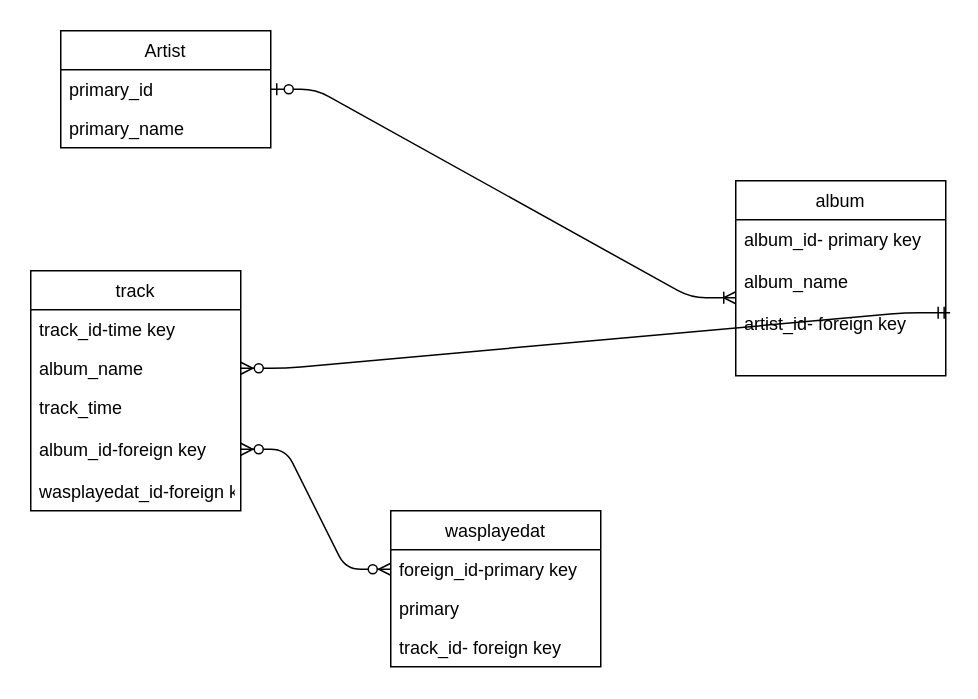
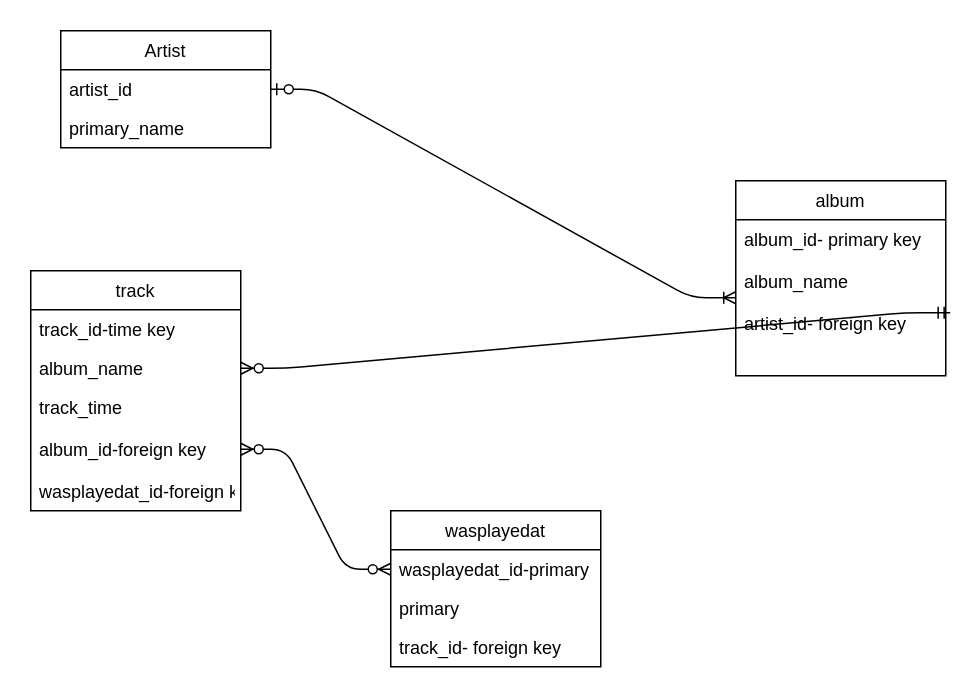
node "primary_id": label "primary_id" -> "artist_id"
node "foreign_id-primary key": label "foreign_id-primary key" -> "wasplayedat_id-primary key"
